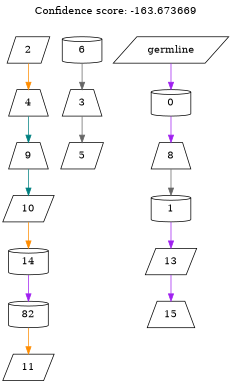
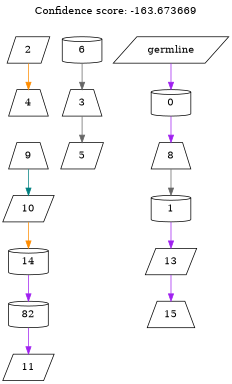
edge "4" -> "9": removed
edge "82" -> "11": color darkorange -> purple
